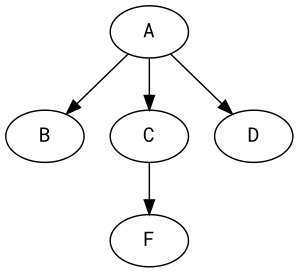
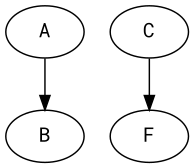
edge "A" -> "C": removed
node "D": removed
